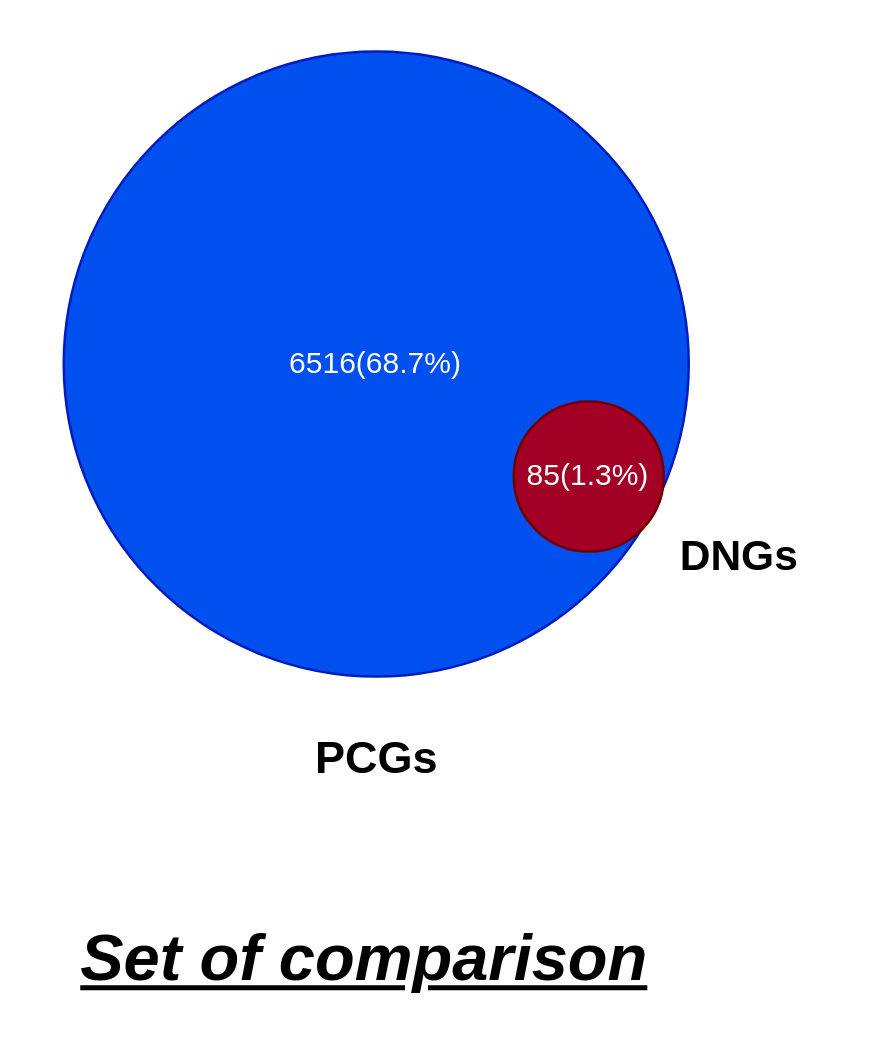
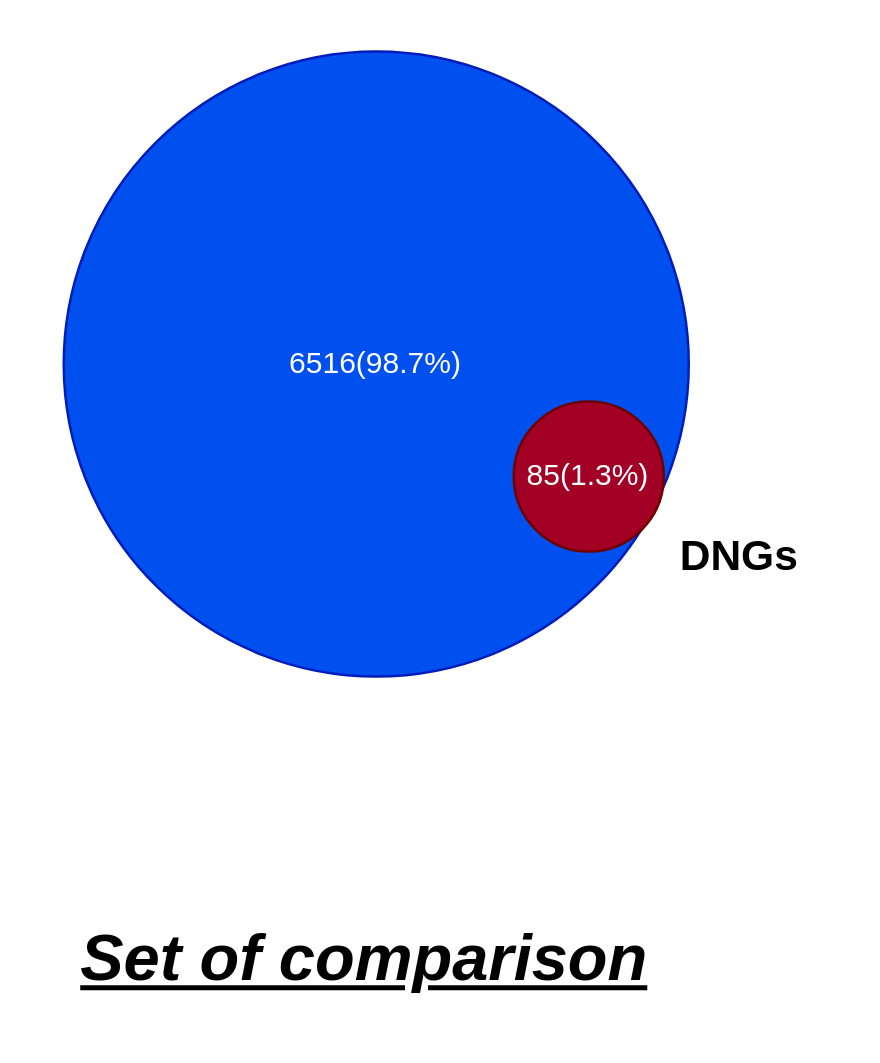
node "6516(68.7%)": label "6516(68.7%)" -> "6516(98.7%)"
node "PCGs": removed
